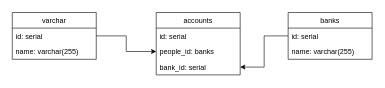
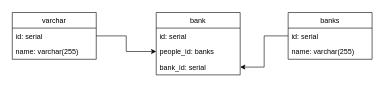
node "accounts": label "accounts" -> "bank"
